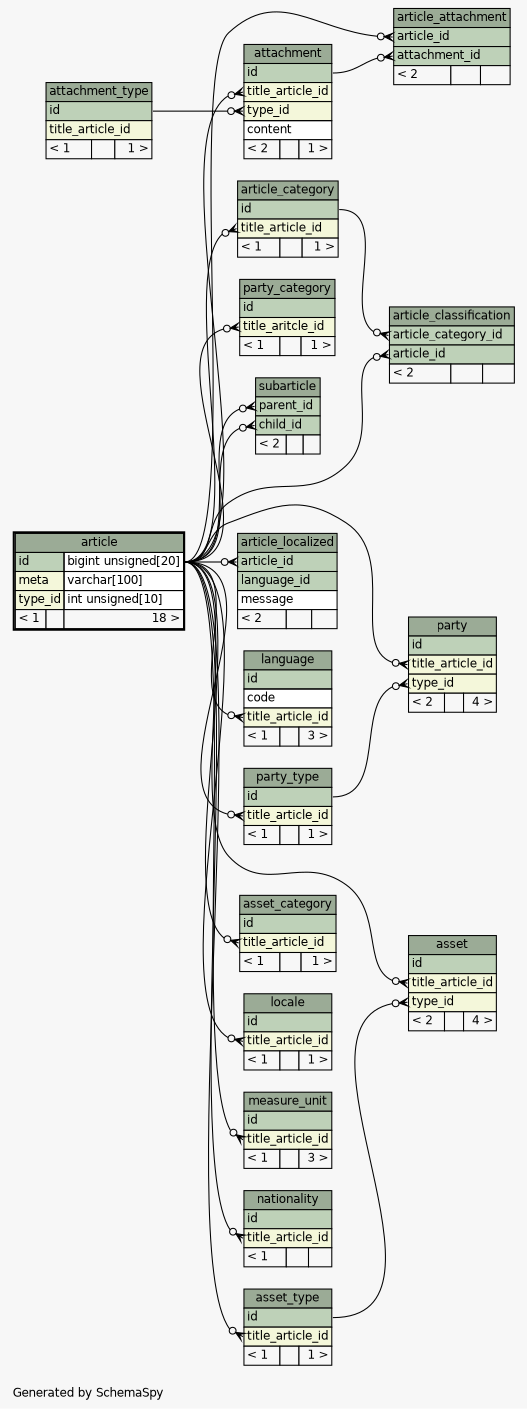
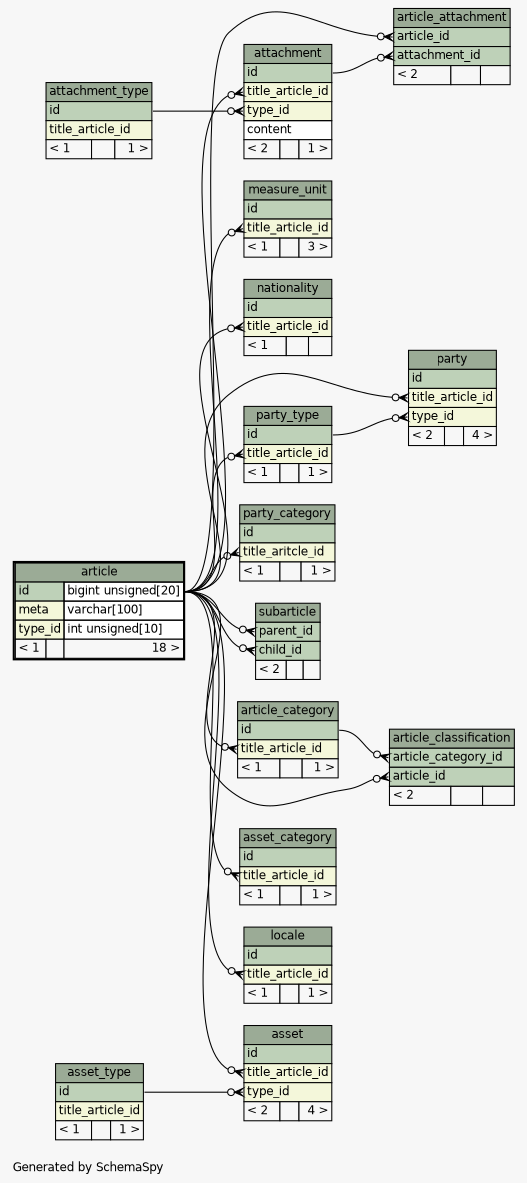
node "article_localized": removed
node "language": removed
edge "article" -> "asset_type": removed
